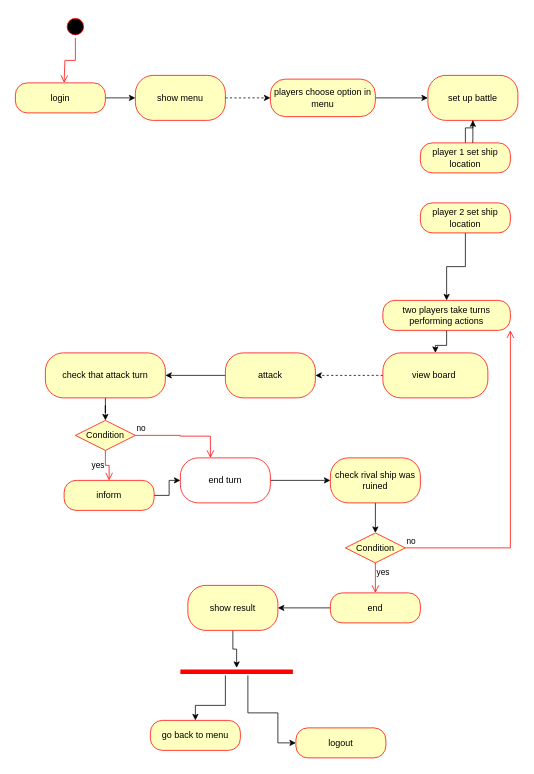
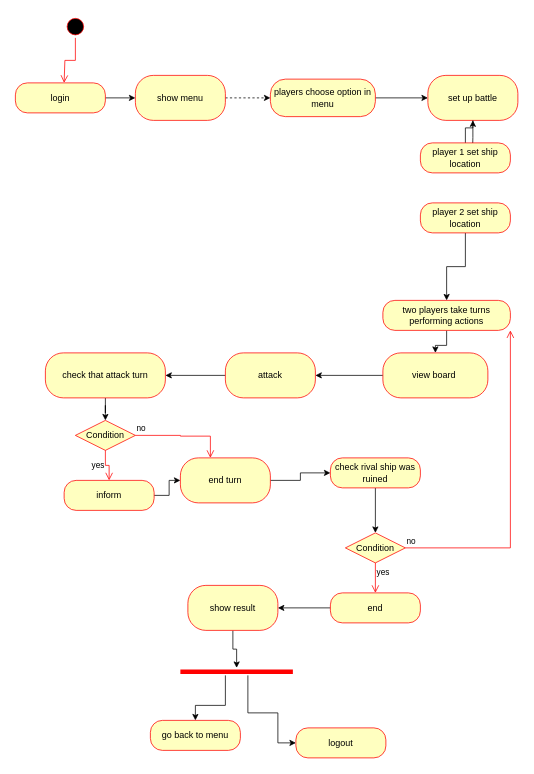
edge "view board" -> "attack": style dashed -> solid
node "end turn": fillcolor #ffffff -> #ffffc0
node "check rival ship was ruined": size 90x45 -> 90x30
